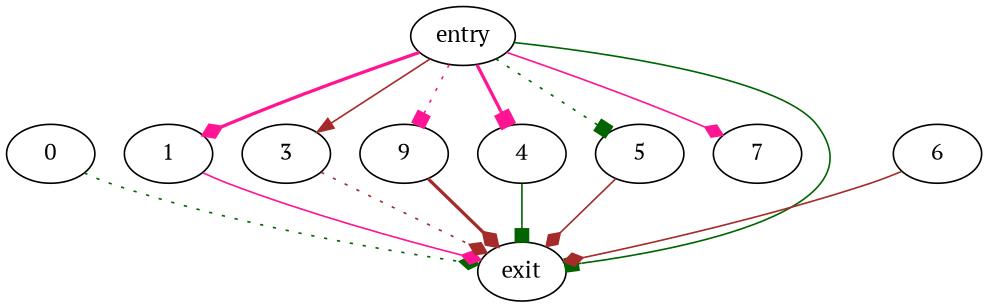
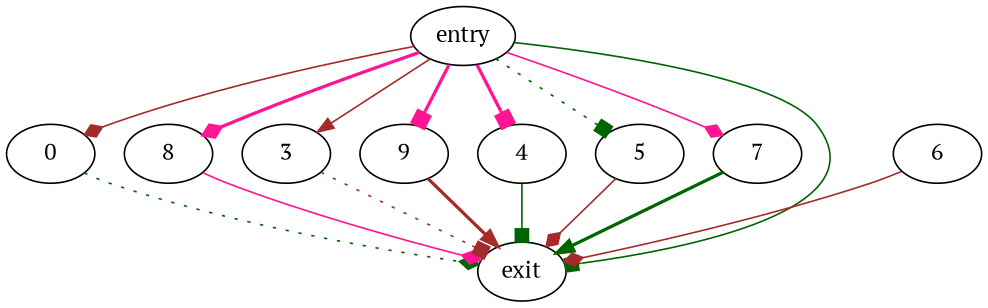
edge "entry" -> "0": added
edge "entry" -> "9": style dotted -> bold
node "1": label "1" -> "8"
edge "9" -> "exit": arrowhead diamond -> normal
edge "3" -> "exit": arrowhead diamond -> box
edge "7" -> "exit": added
